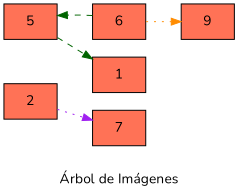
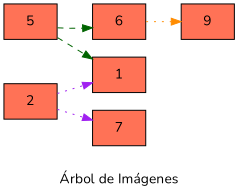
edge "6" -> "5": reversed
edge "2" -> "1": added
